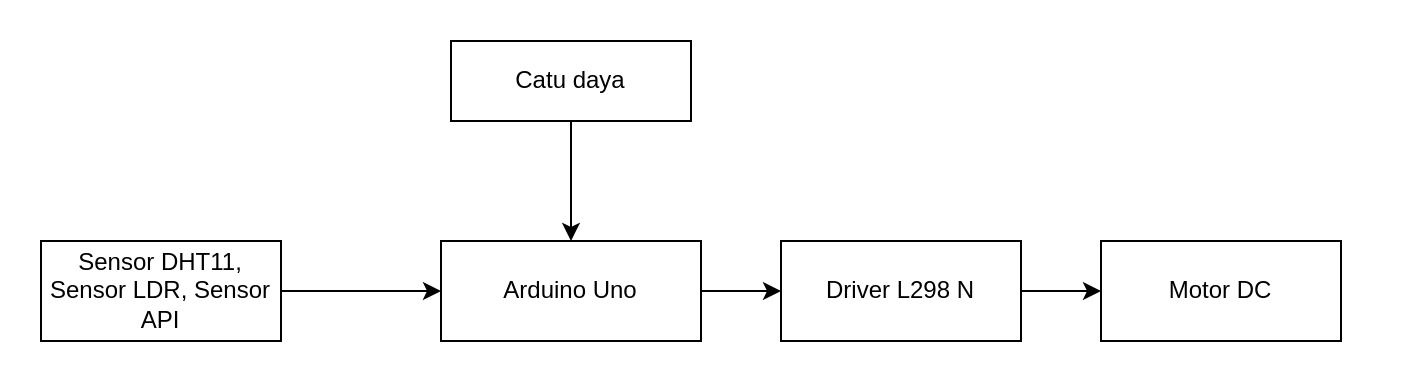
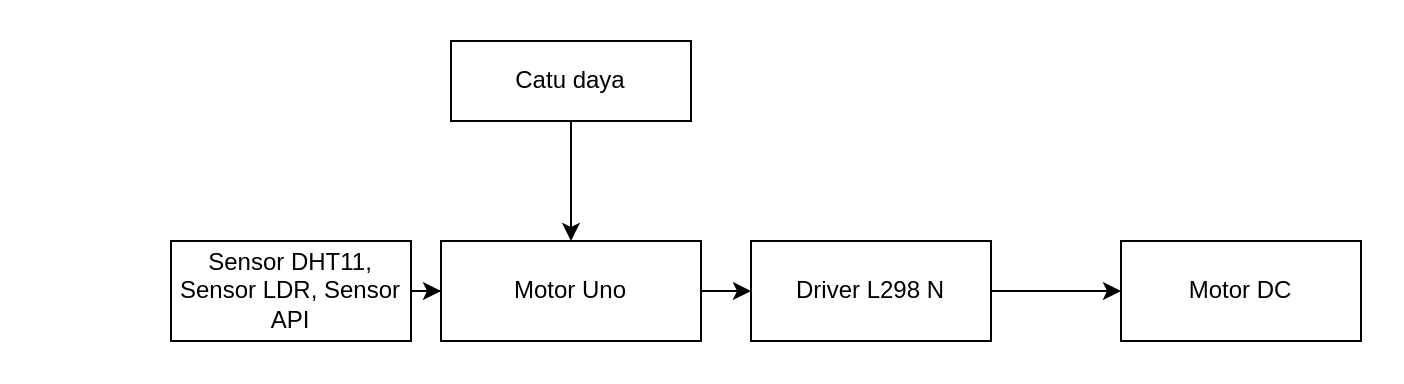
node "Sensor DHT11, Sensor LDR, Sensor API": moved (161, 291) -> (291, 291)
node "Arduino Uno": label "Arduino Uno" -> "Motor Uno"
node "Driver L298 N": moved (901, 291) -> (871, 291)
node "Motor DC": moved (1221, 291) -> (1241, 291)
